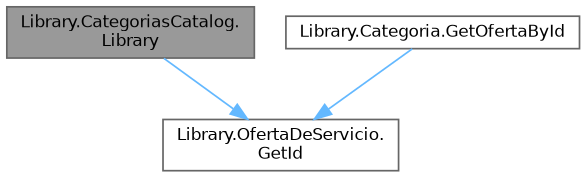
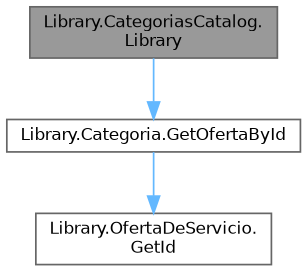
edge "Library.CategoriasCatalog. Library" -> "Library.OfertaDeServicio. GetId": now "Library.CategoriasCatalog. Library" -> "Library.Categoria.GetOfertaById"
